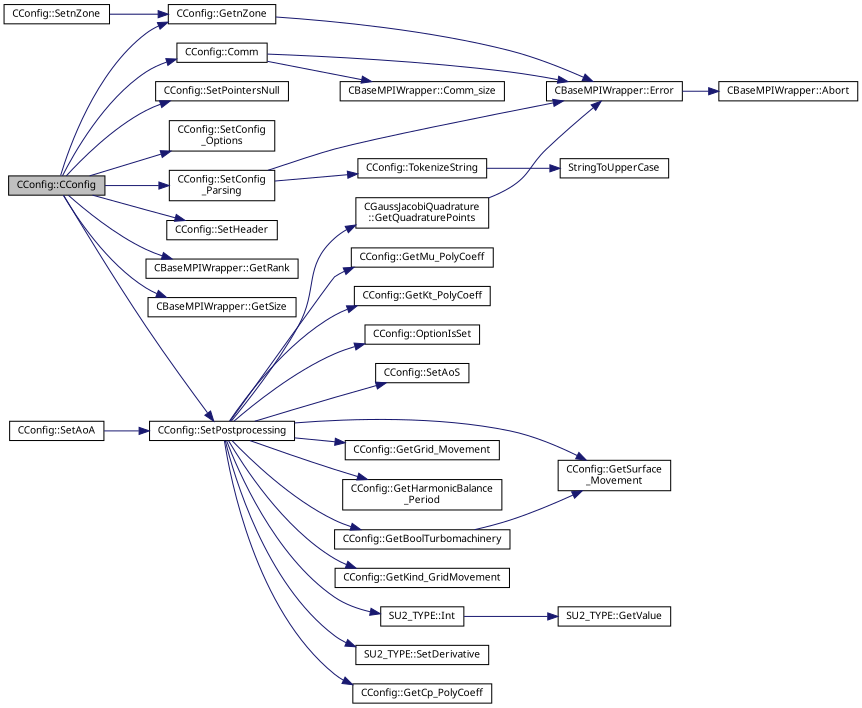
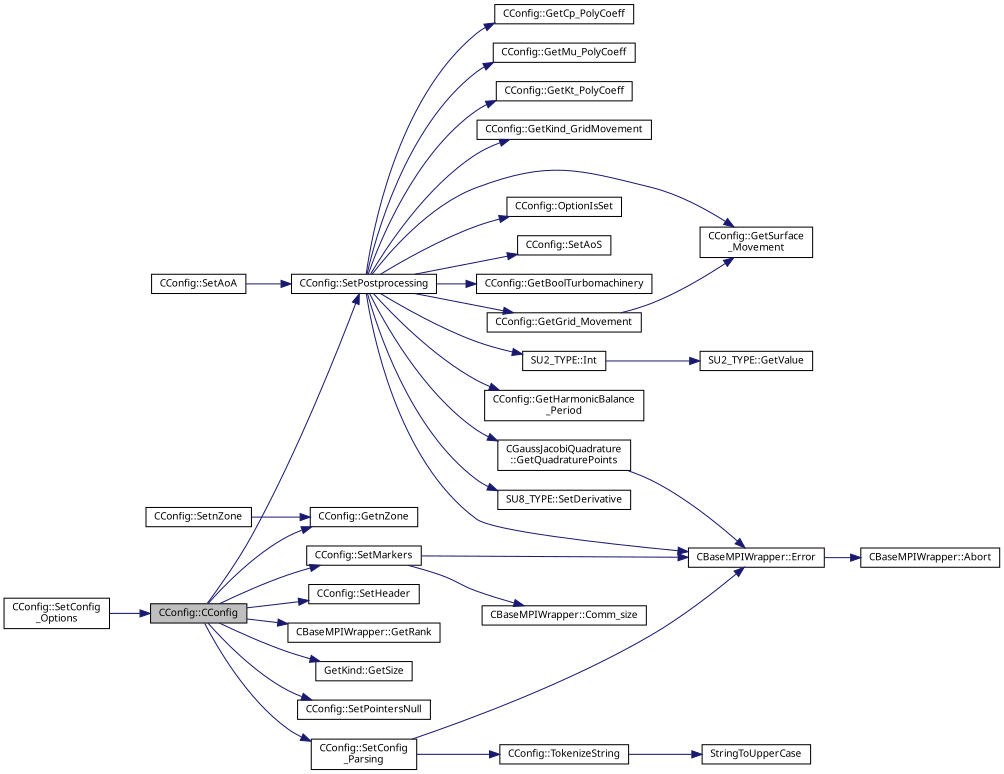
edge "CConfig::GetnZone" -> "CBaseMPIWrapper::Error": now "CConfig::SetPostprocessing" -> "CBaseMPIWrapper::Error"
node "CConfig::Comm": label "CConfig::Comm" -> "CConfig::SetMarkers"
edge "CConfig::CConfig" -> "CConfig::SetConfig _Options": reversed
node "CBaseMPIWrapper::GetSize": label "CBaseMPIWrapper::GetSize" -> "GetKind::GetSize"
edge "CConfig::GetBoolTurbomachinery" -> "CConfig::GetSurface _Movement": now "CConfig::GetGrid_Movement" -> "CConfig::GetSurface _Movement"
node "SU2_TYPE::SetDerivative": label "SU2_TYPE::SetDerivative" -> "SU8_TYPE::SetDerivative"
